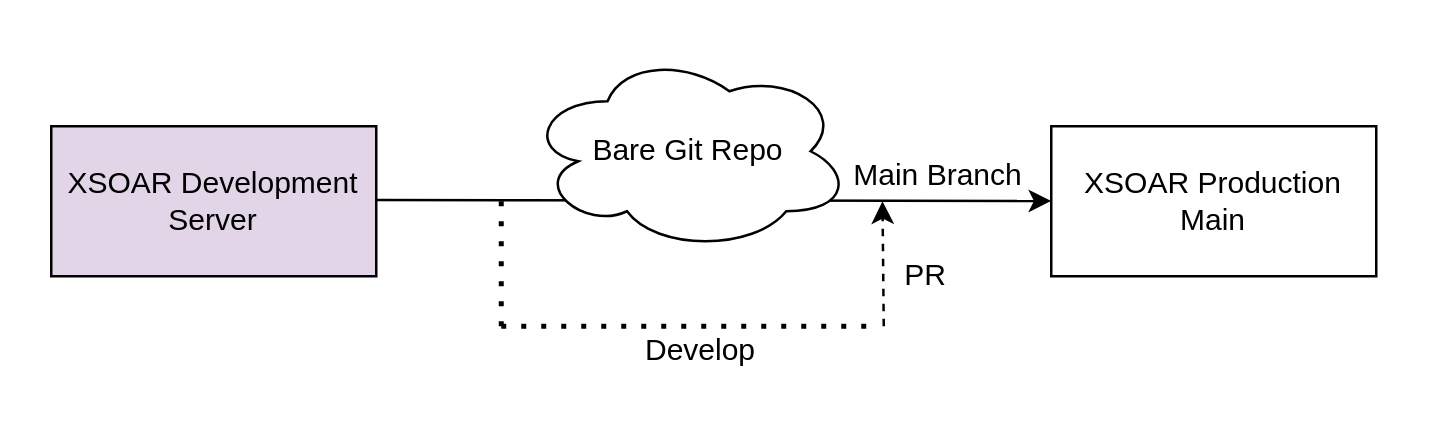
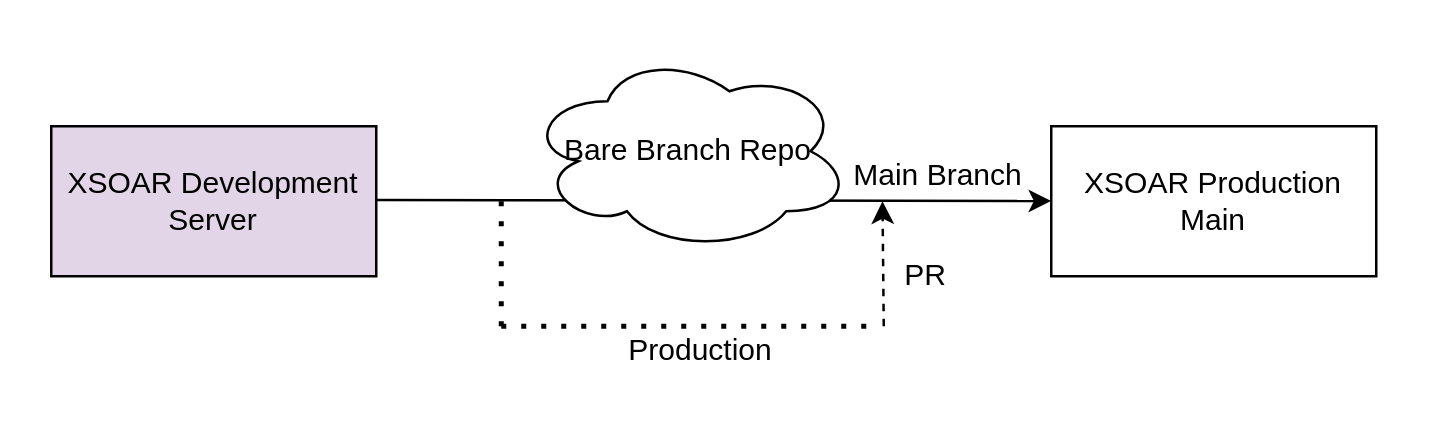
node "Bare Git Repo": label "Bare Git Repo" -> "Bare Branch Repo"
node "Develop": label "Develop" -> "Production"
